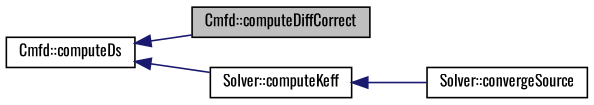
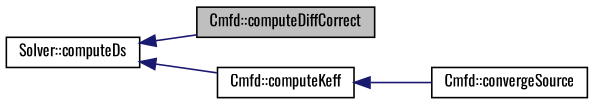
node "Cmfd::computeDs": label "Cmfd::computeDs" -> "Solver::computeDs"
node "Solver::computeKeff": label "Solver::computeKeff" -> "Cmfd::computeKeff"
node "Solver::convergeSource": label "Solver::convergeSource" -> "Cmfd::convergeSource"
